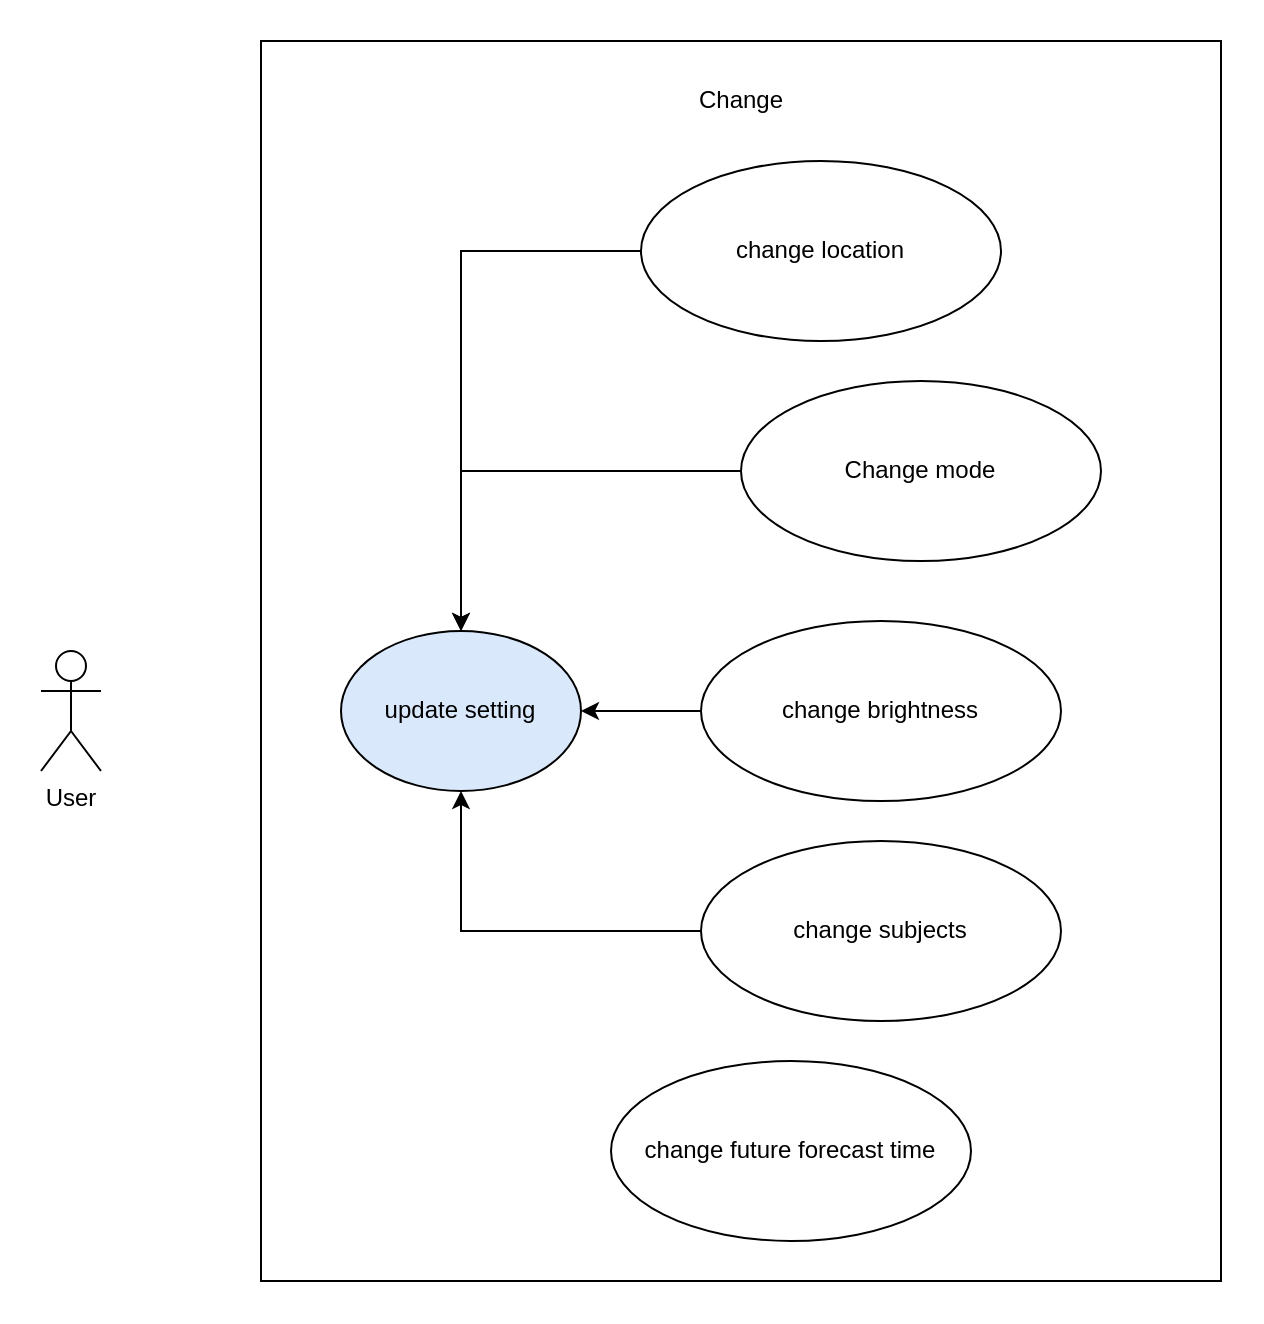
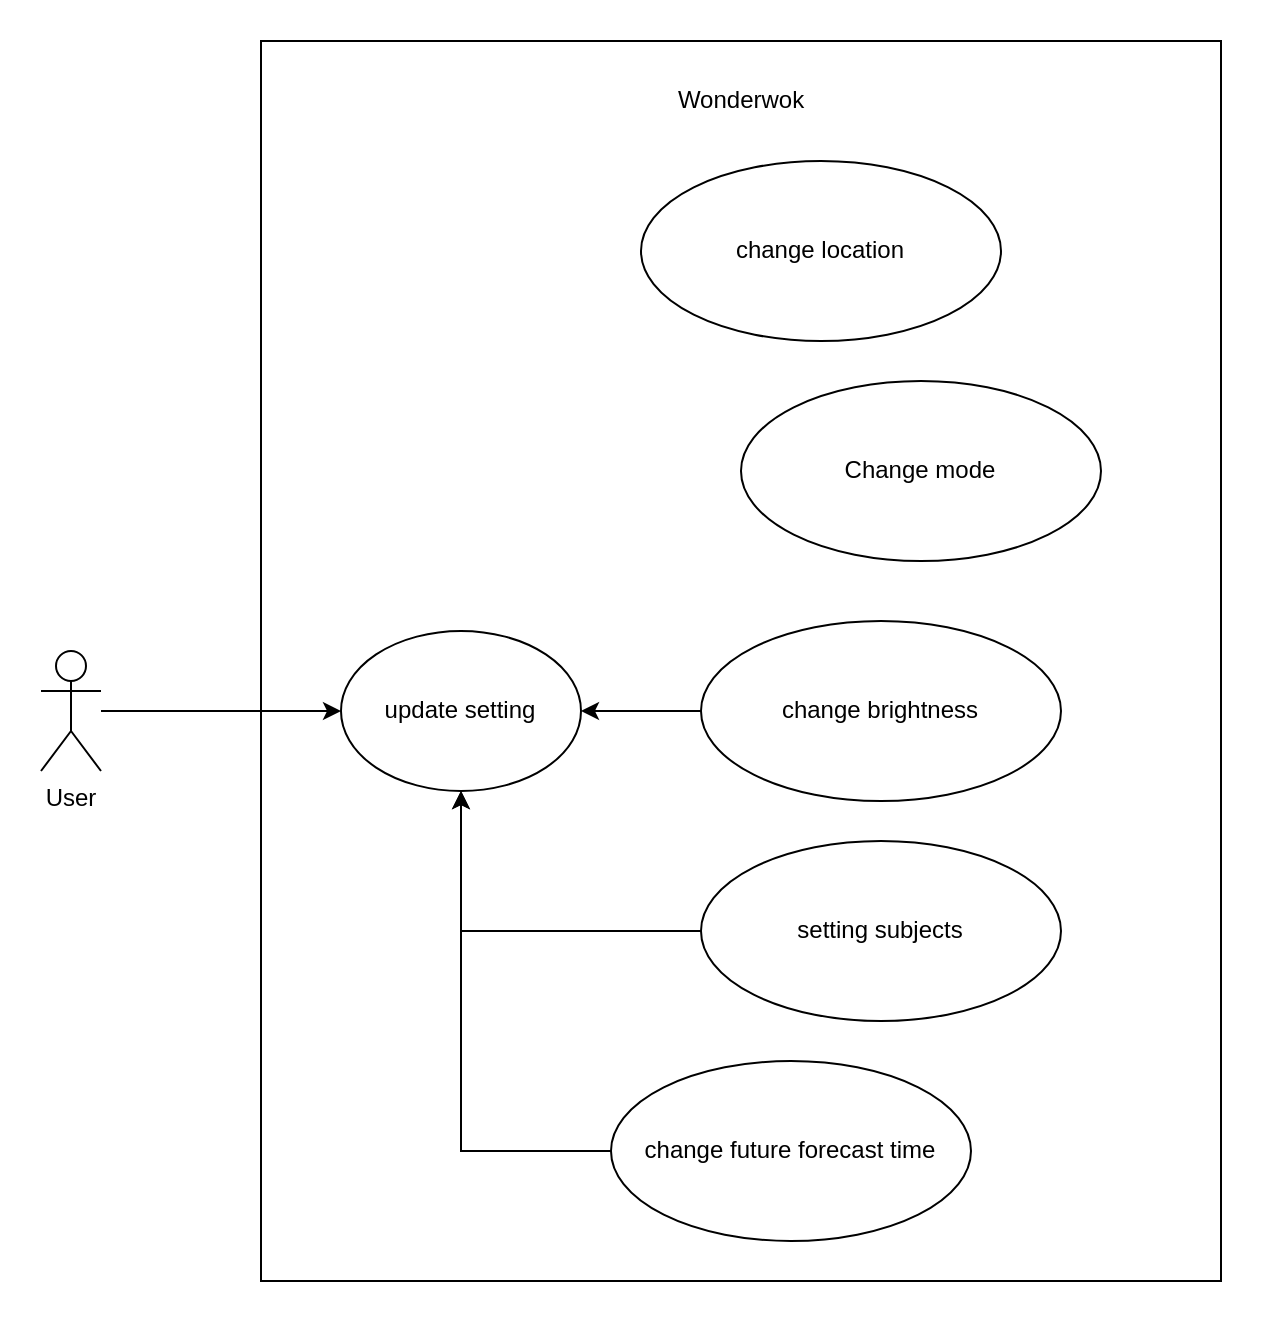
node "Change": label "Change" -> "Wonderwok"
edge "change location" -> "update setting": removed
edge "Change mode" -> "update setting": removed
edge "User" -> "update setting": added
node "update setting": fillcolor #dae8fc -> #ffffff
node "change subjects": label "change subjects" -> "setting subjects"
edge "change future forecast time" -> "update setting": added
